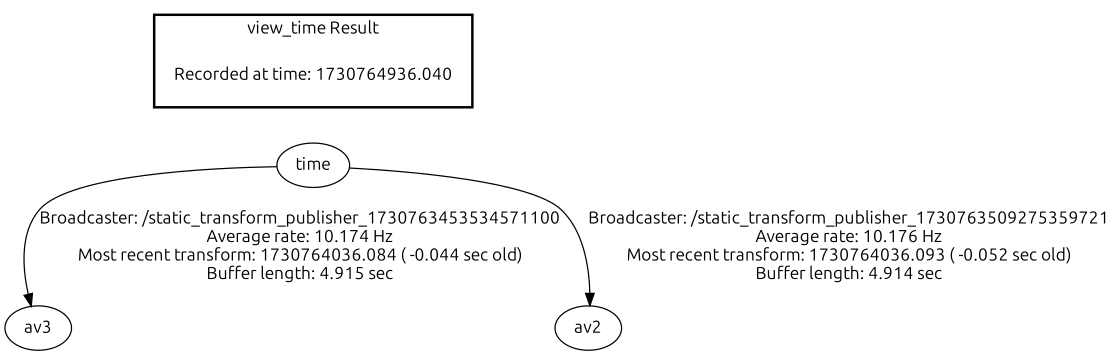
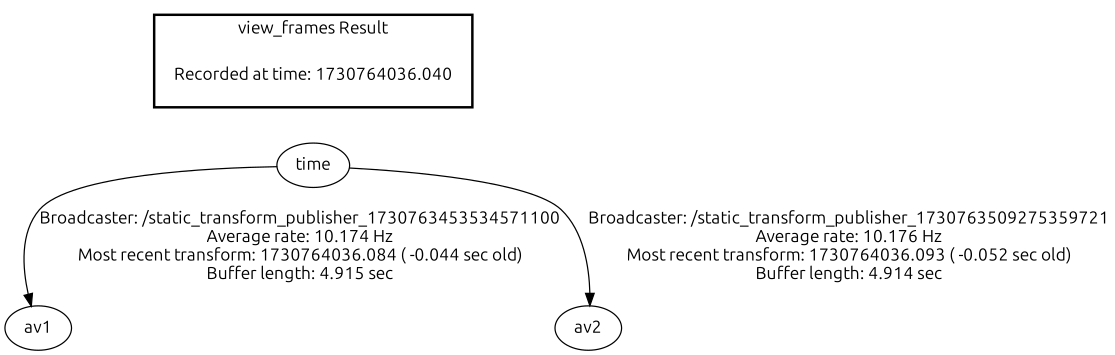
cluster "view_time Result": label "view_time Result" -> "view_frames Result"
node "Recorded at time: 1730764936.040": label "Recorded at time: 1730764936.040" -> "Recorded at time: 1730764036.040"
node "av3": label "av3" -> "av1"
